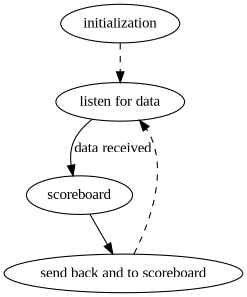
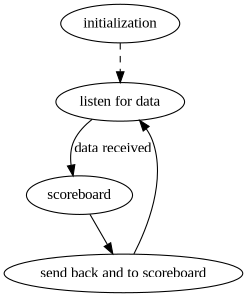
edge "send back and to scoreboard" -> "listen for data": style dashed -> solid
